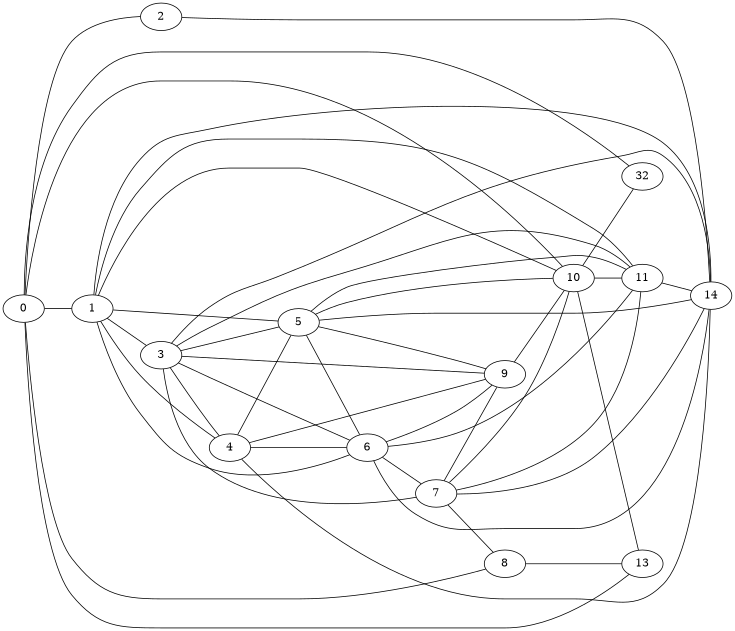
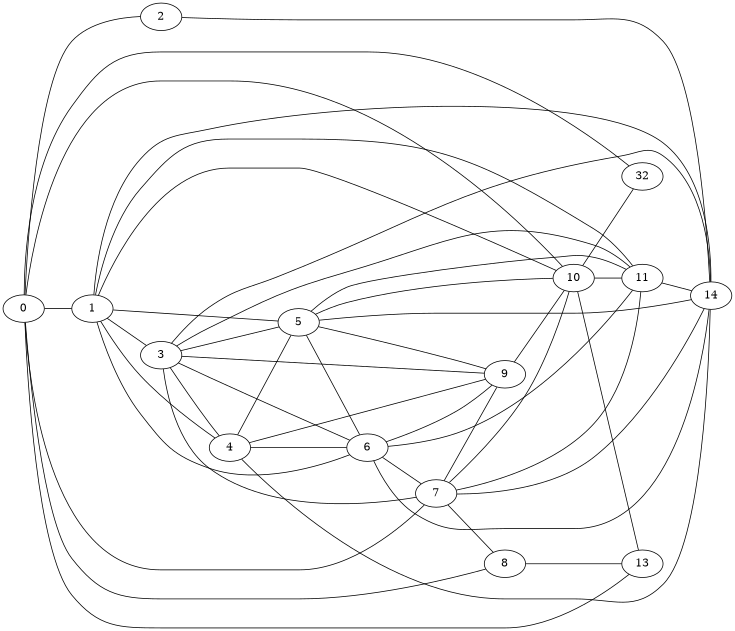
edge "0" -> "7": added
